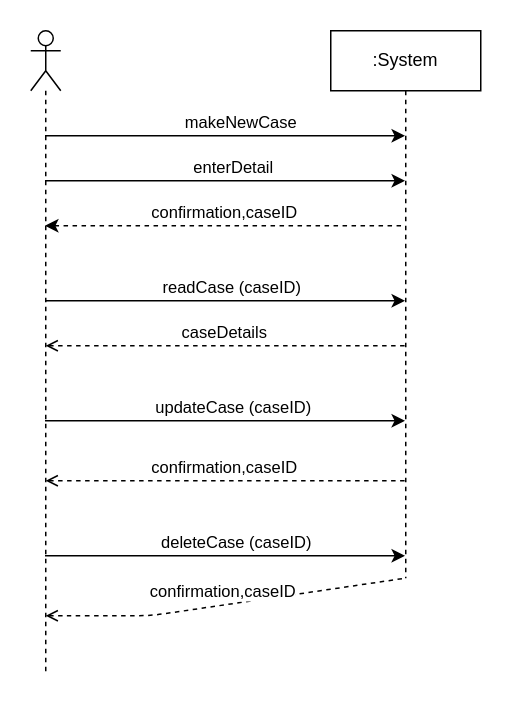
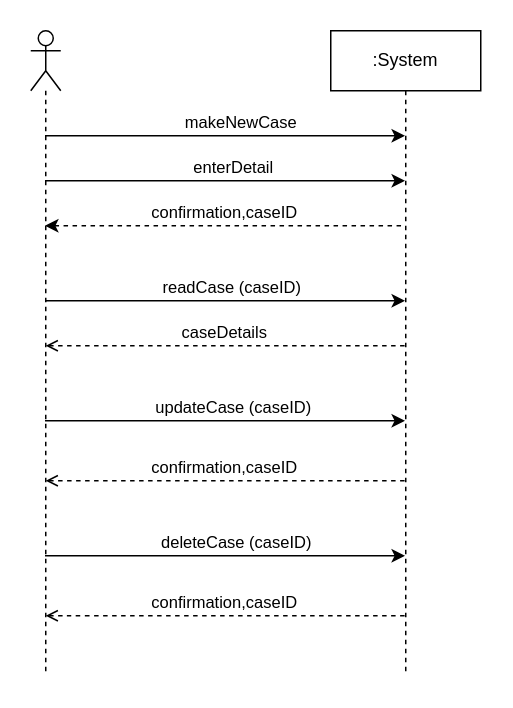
node ":System": size 150x548 -> 150x645
